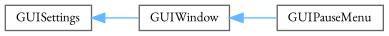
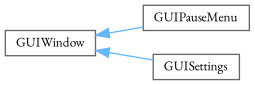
edge "GUIWindow" -> "GUISettings": reversed
